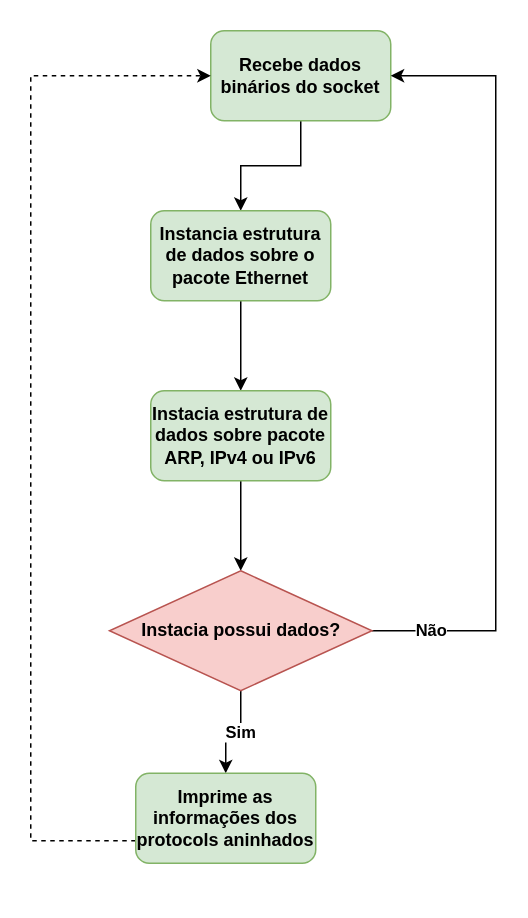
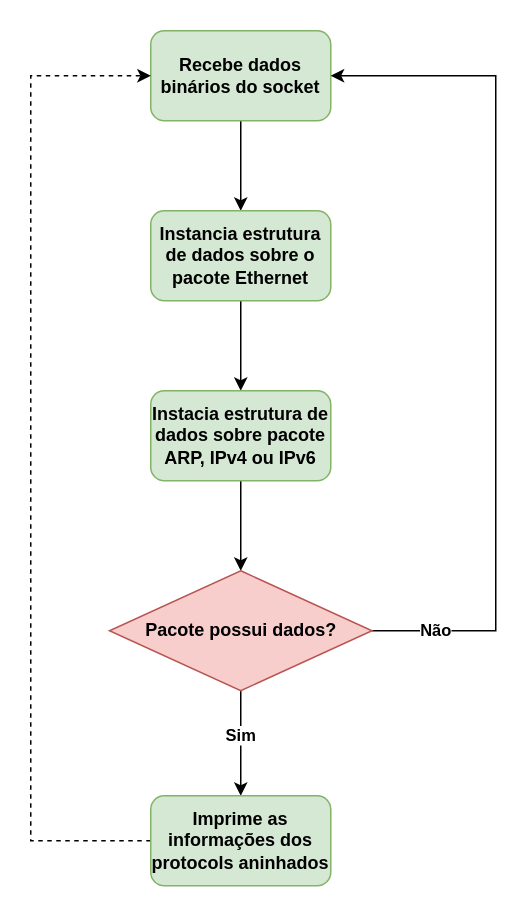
node "Recebe dados binários do socket": moved (301, 76) -> (241, 76)
node "Instacia possui dados?": label "Instacia possui dados?" -> "Pacote possui dados?"
node "Imprime as informações dos protocols aninhados": moved (226, 818) -> (241, 841)
